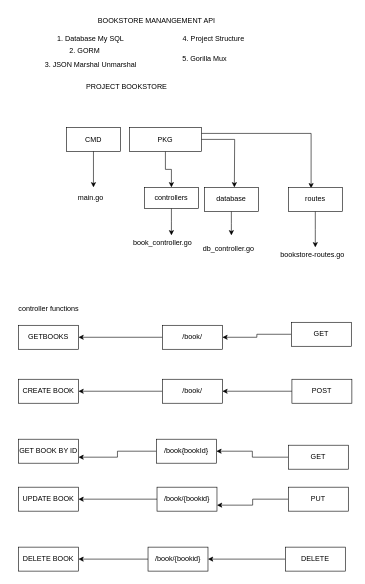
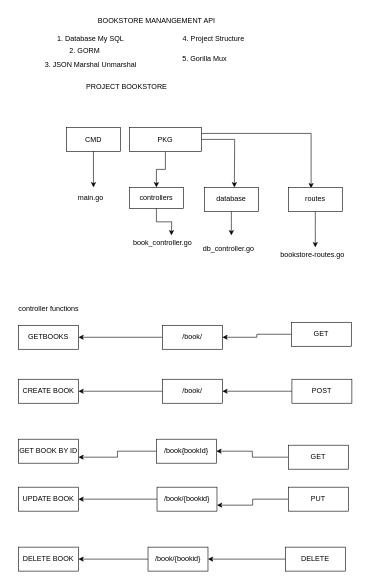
node "controllers": moved (171, 198) -> (156, 198)
